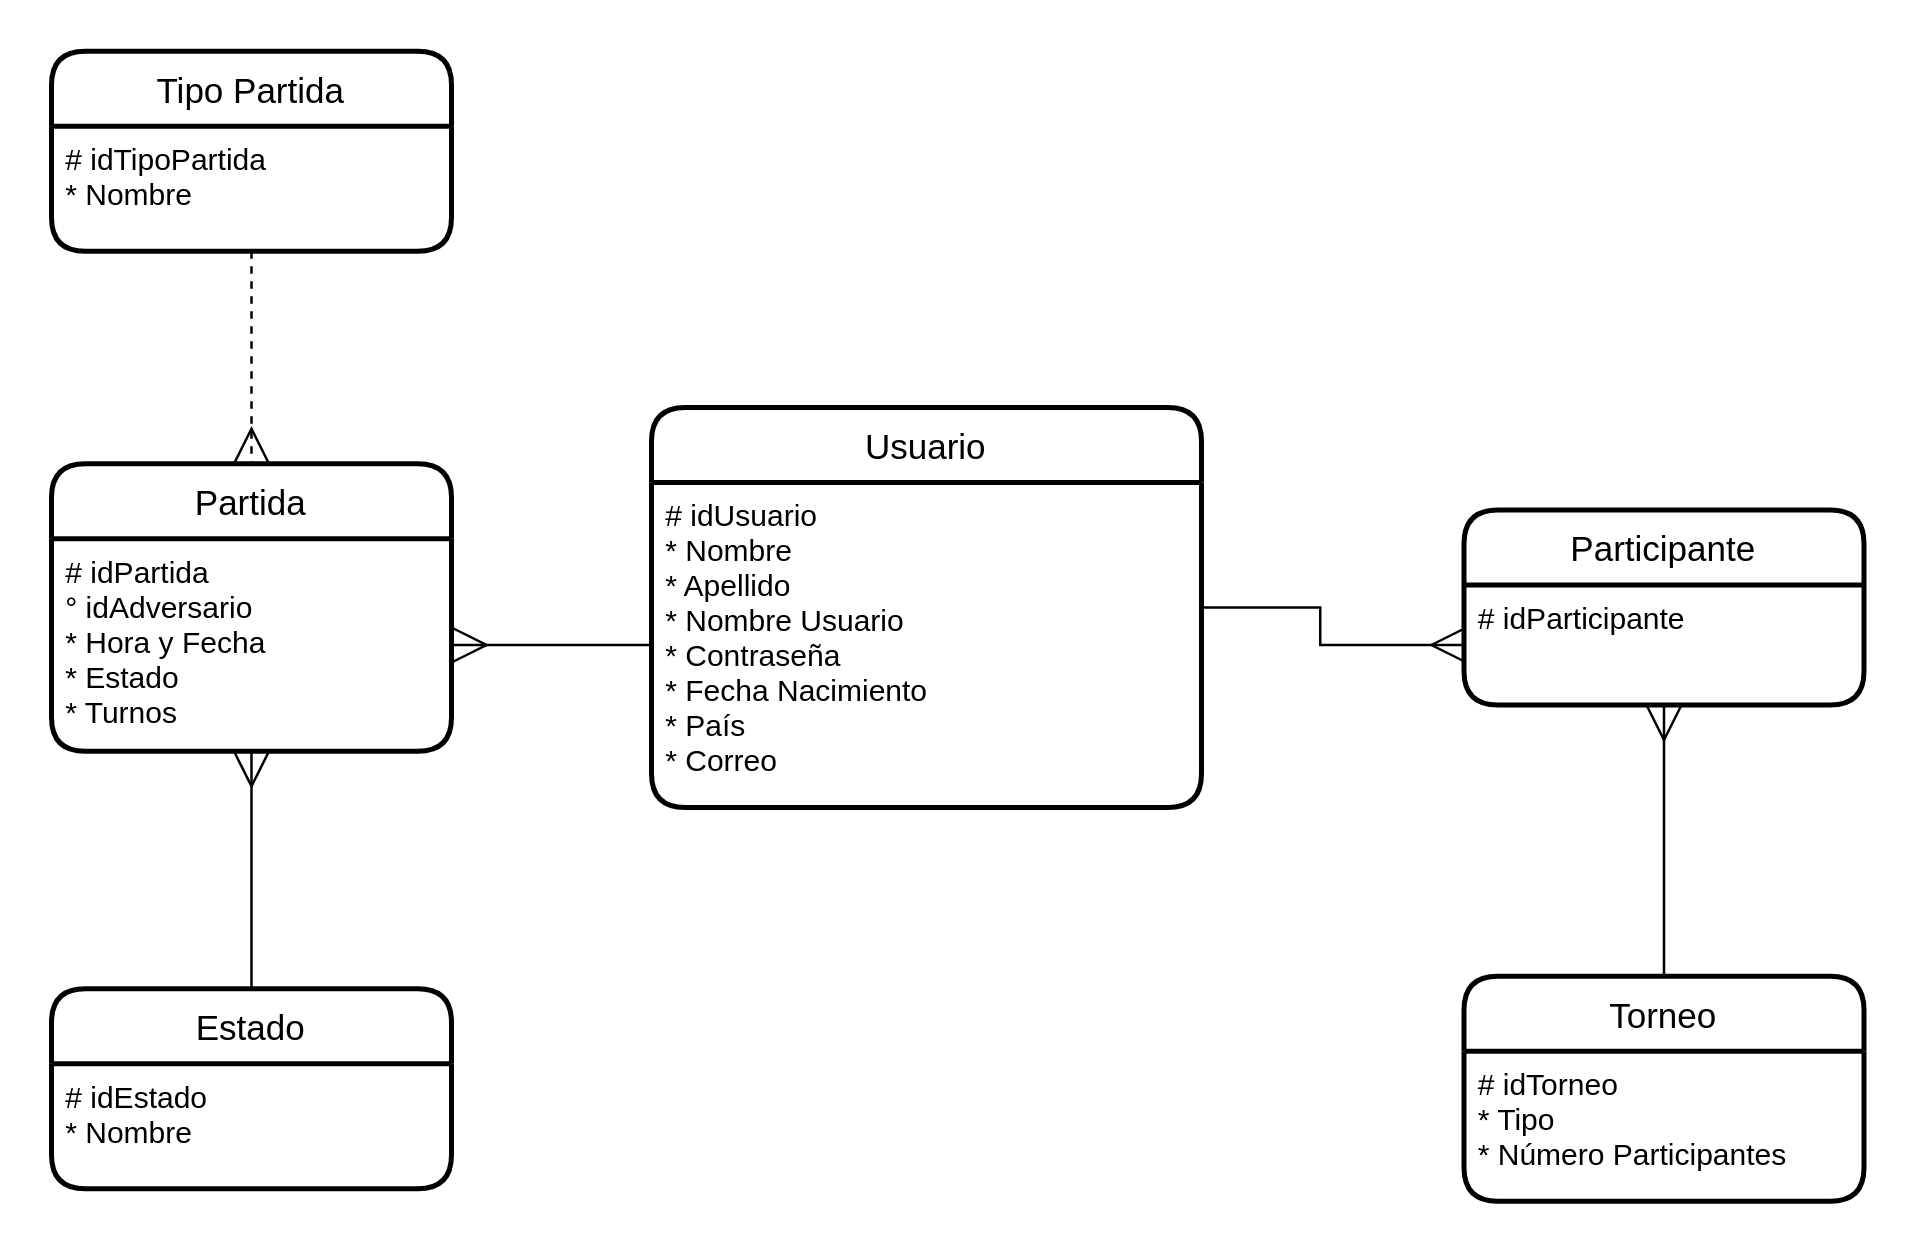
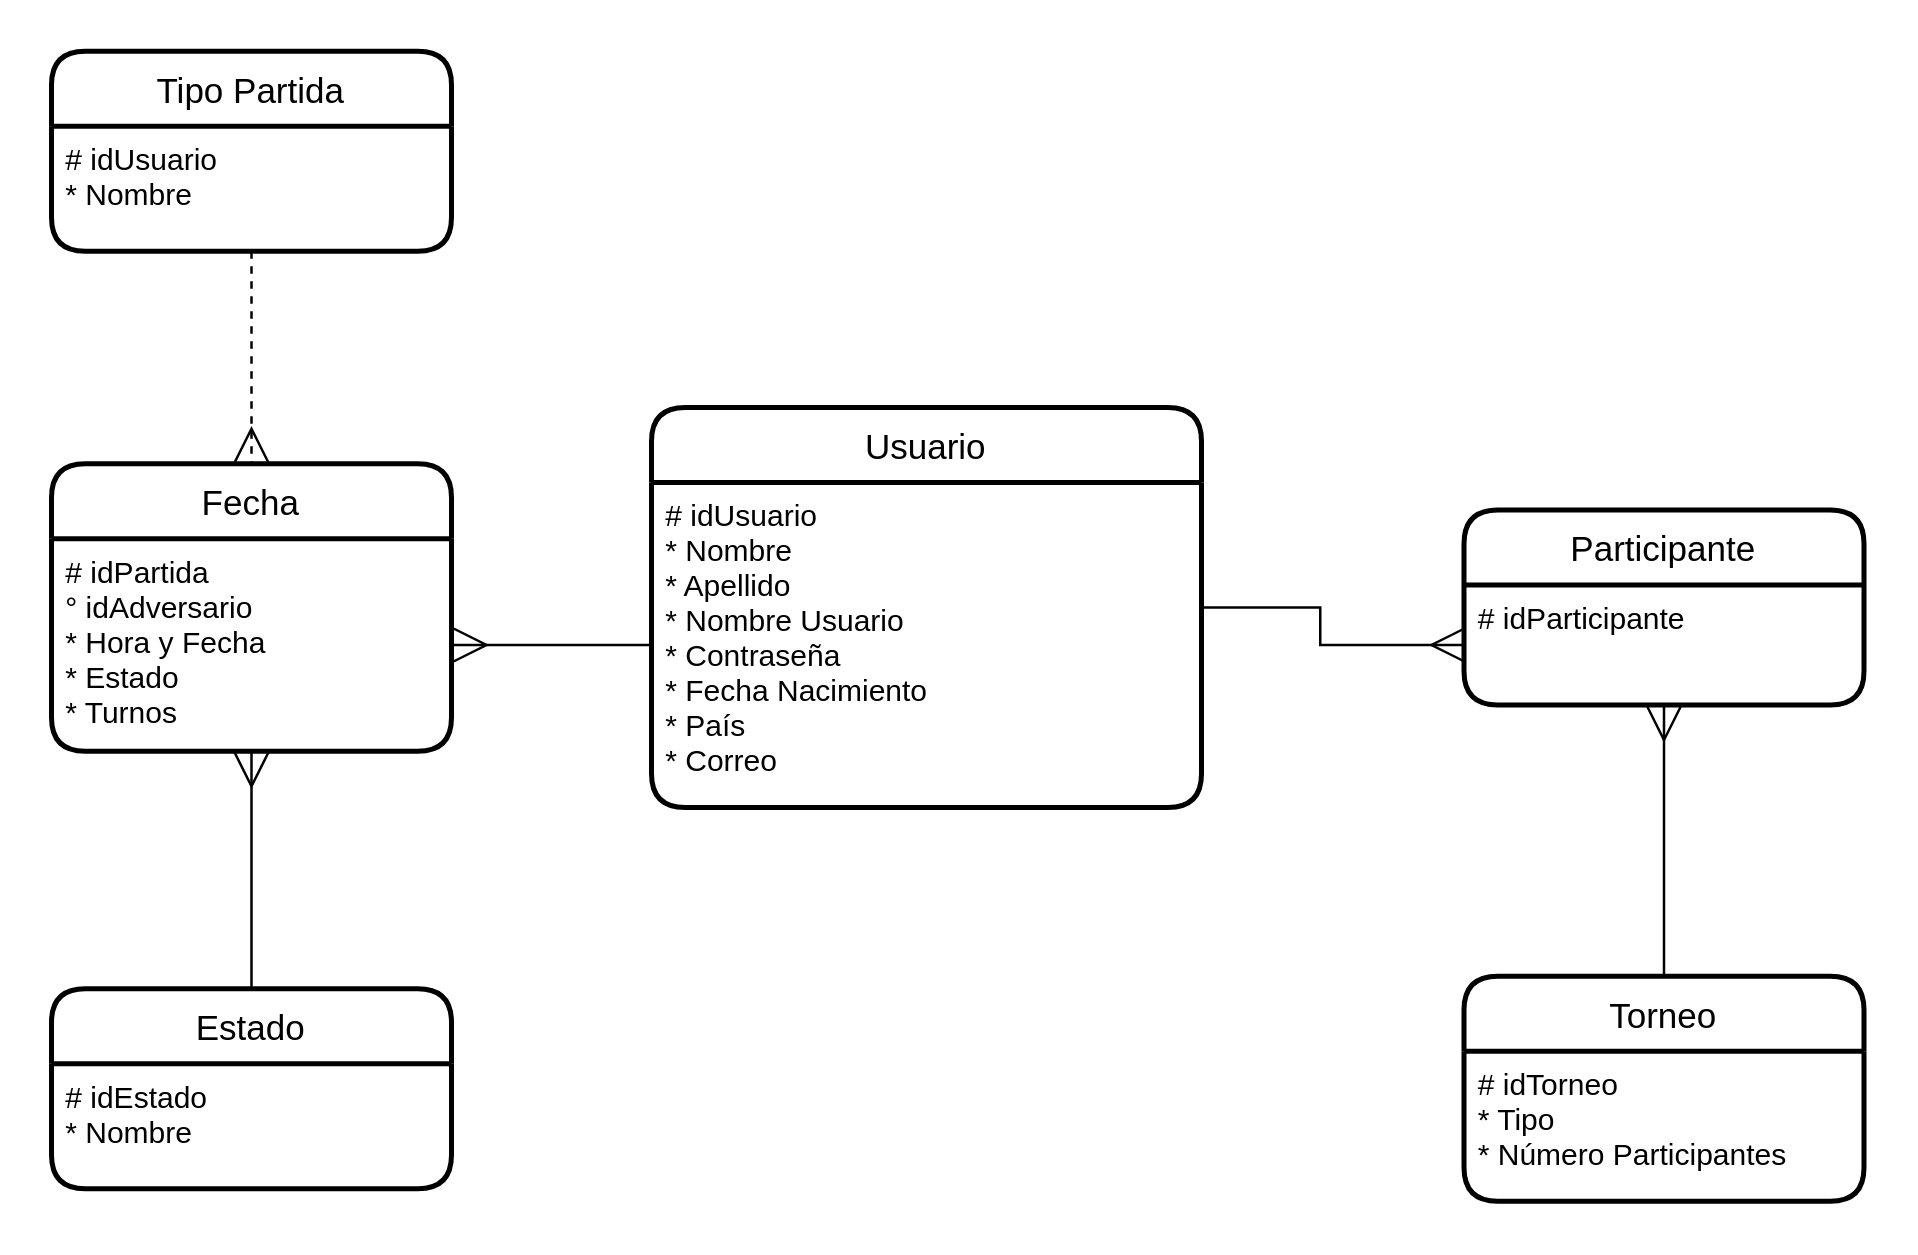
node "# idTipoPartida * Nombre": label "# idTipoPartida * Nombre" -> "# idUsuario * Nombre"
node "Partida": label "Partida" -> "Fecha"
